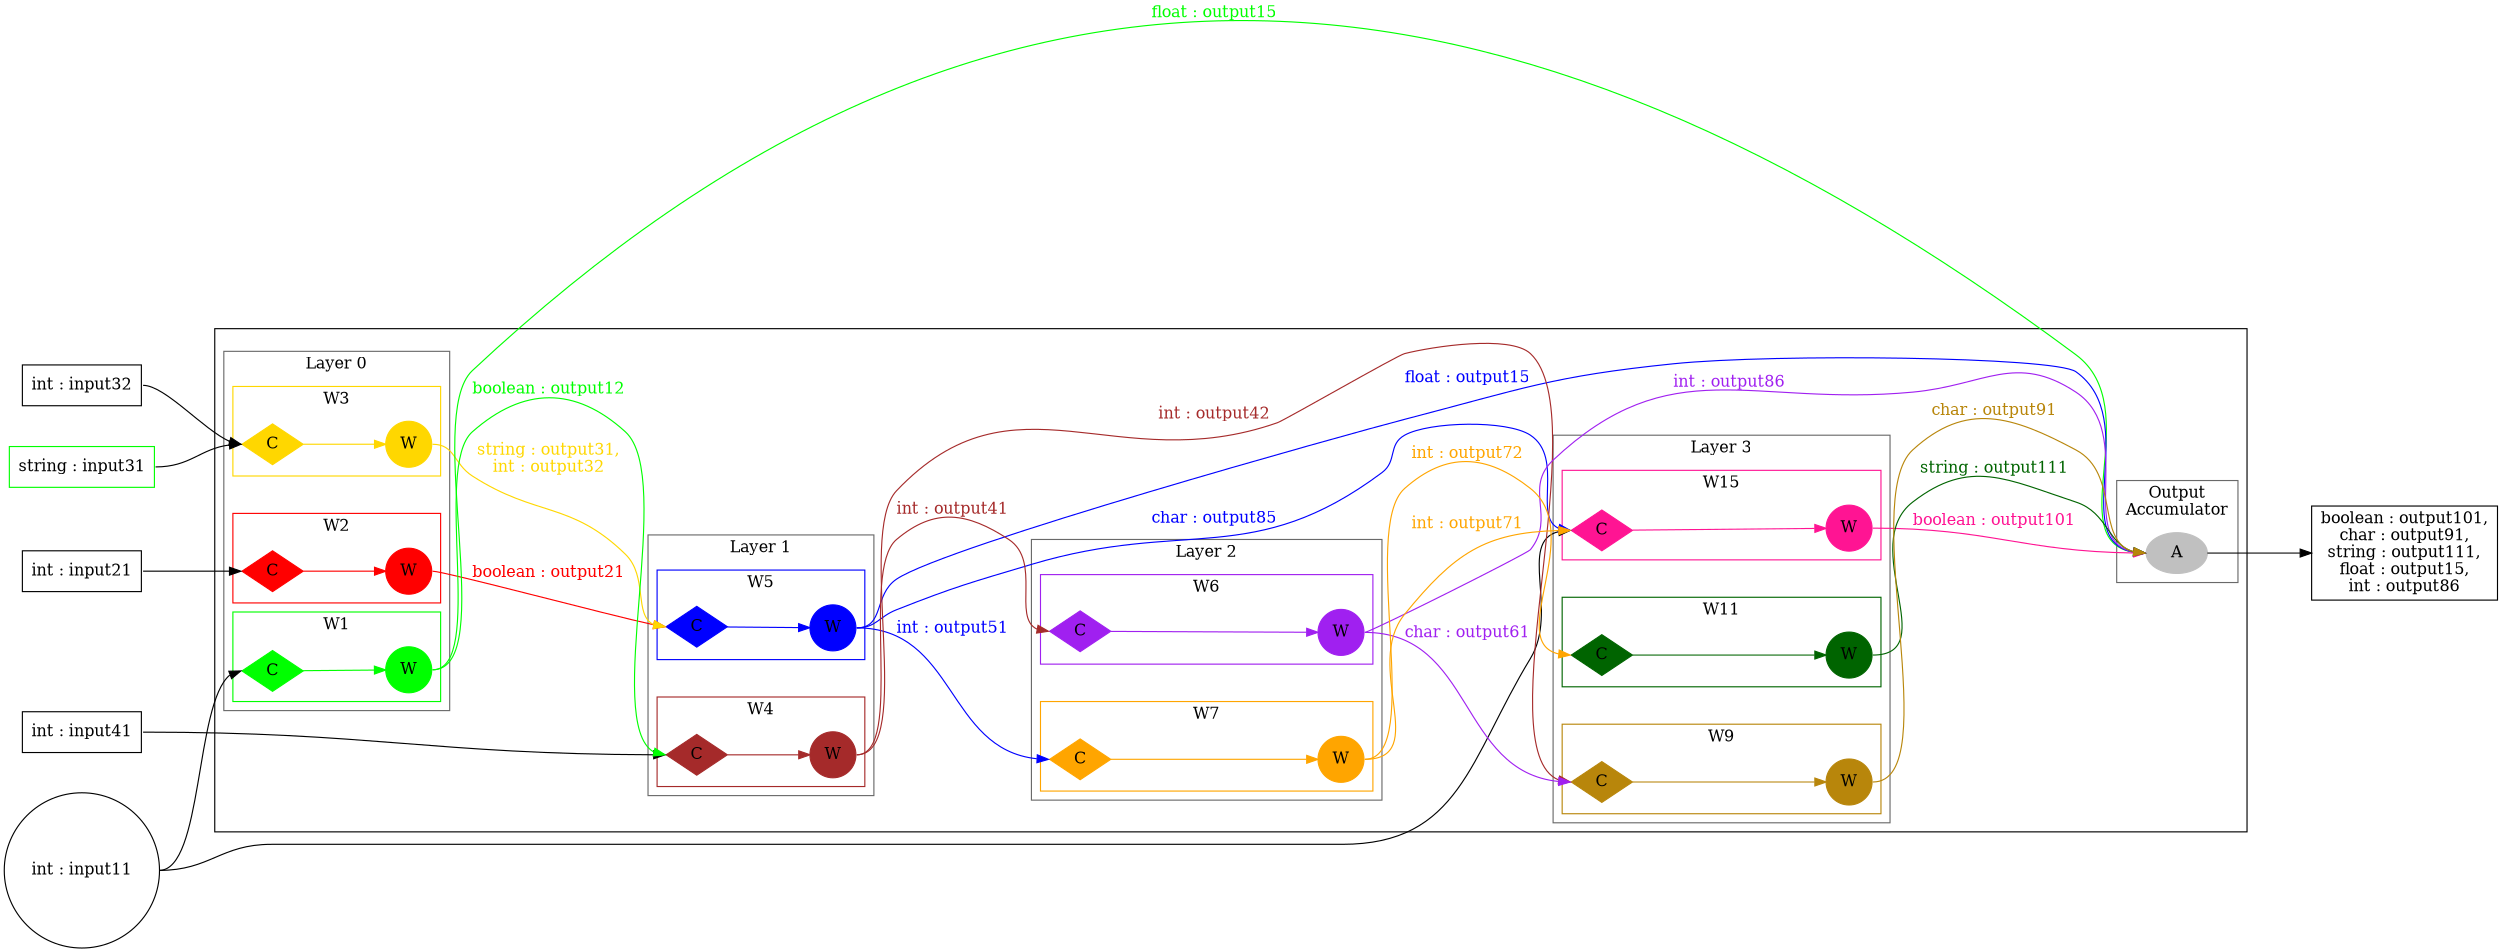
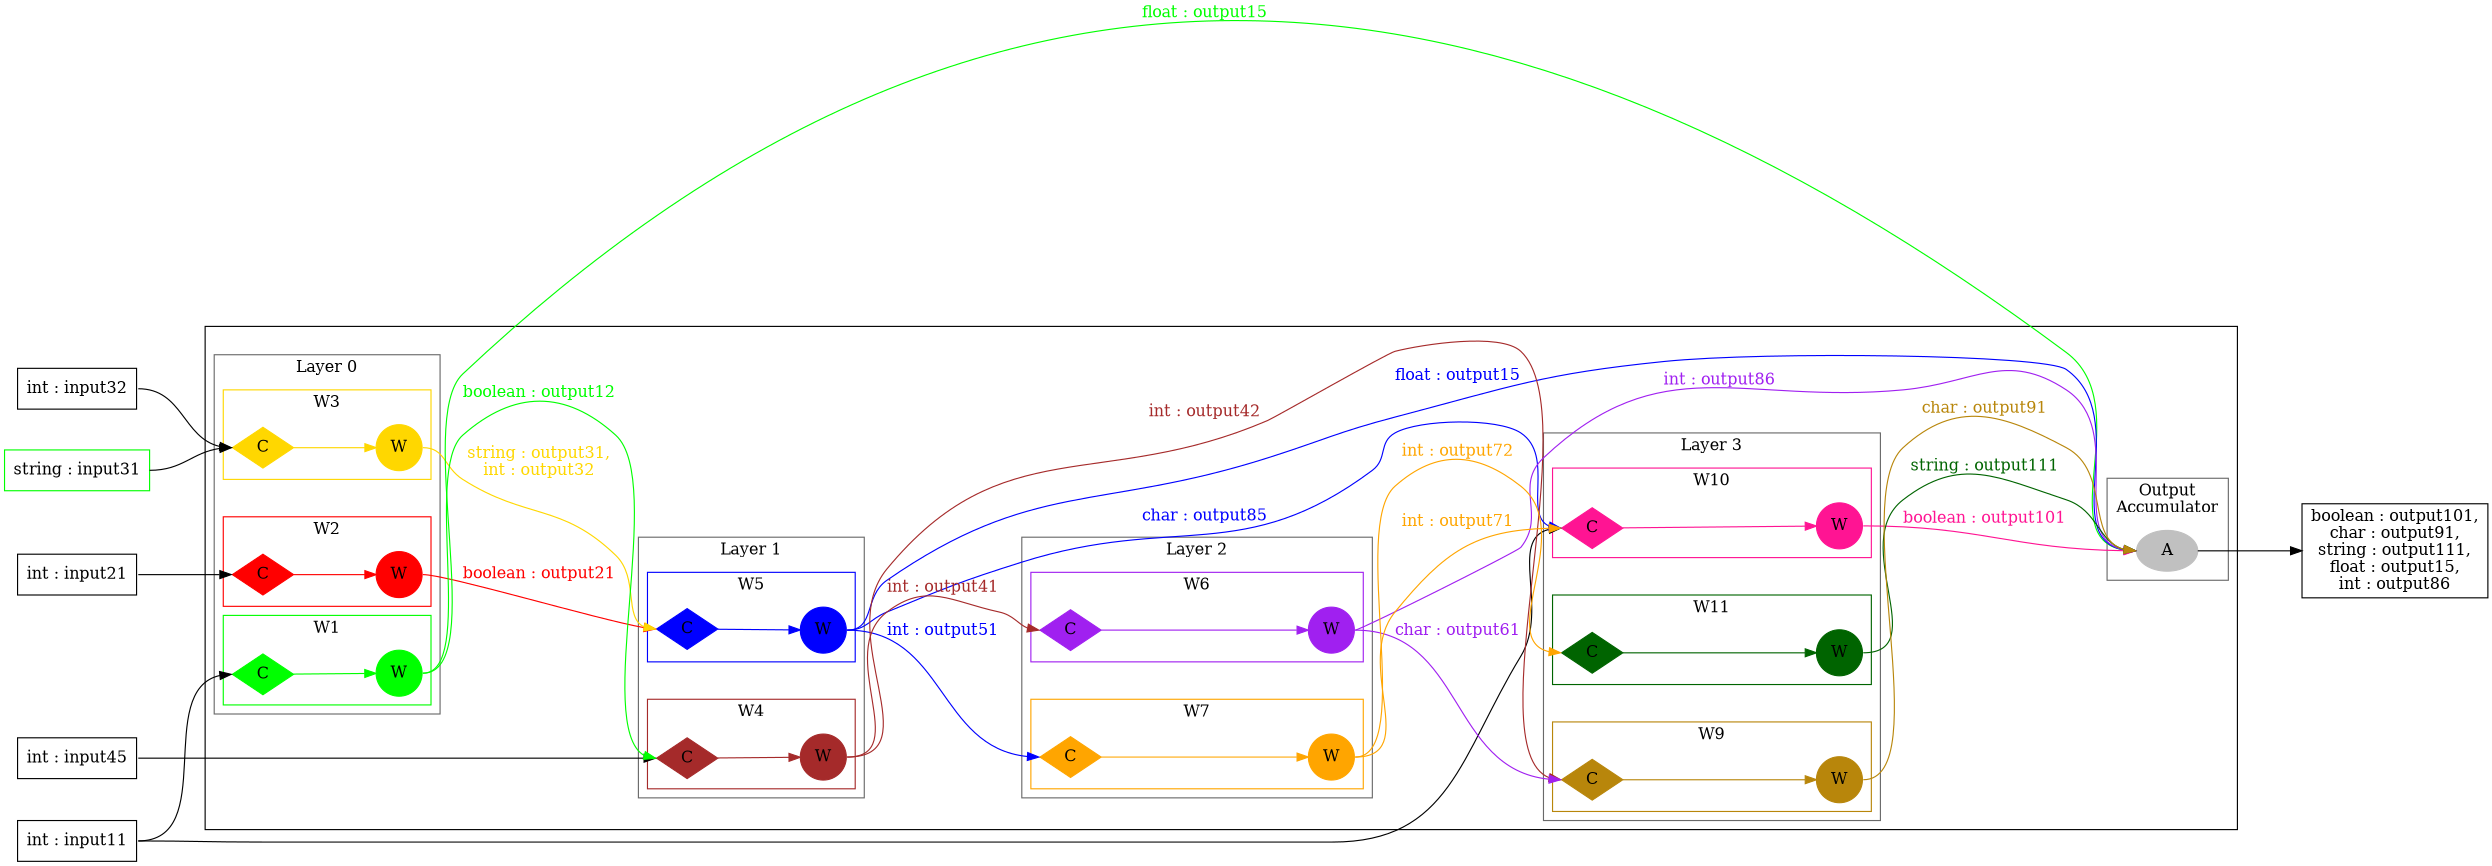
cluster "W15": label "W15" -> "W10"
node "int : input41": label "int : input41" -> "int : input45"
node "int : input11": shape circle -> box
